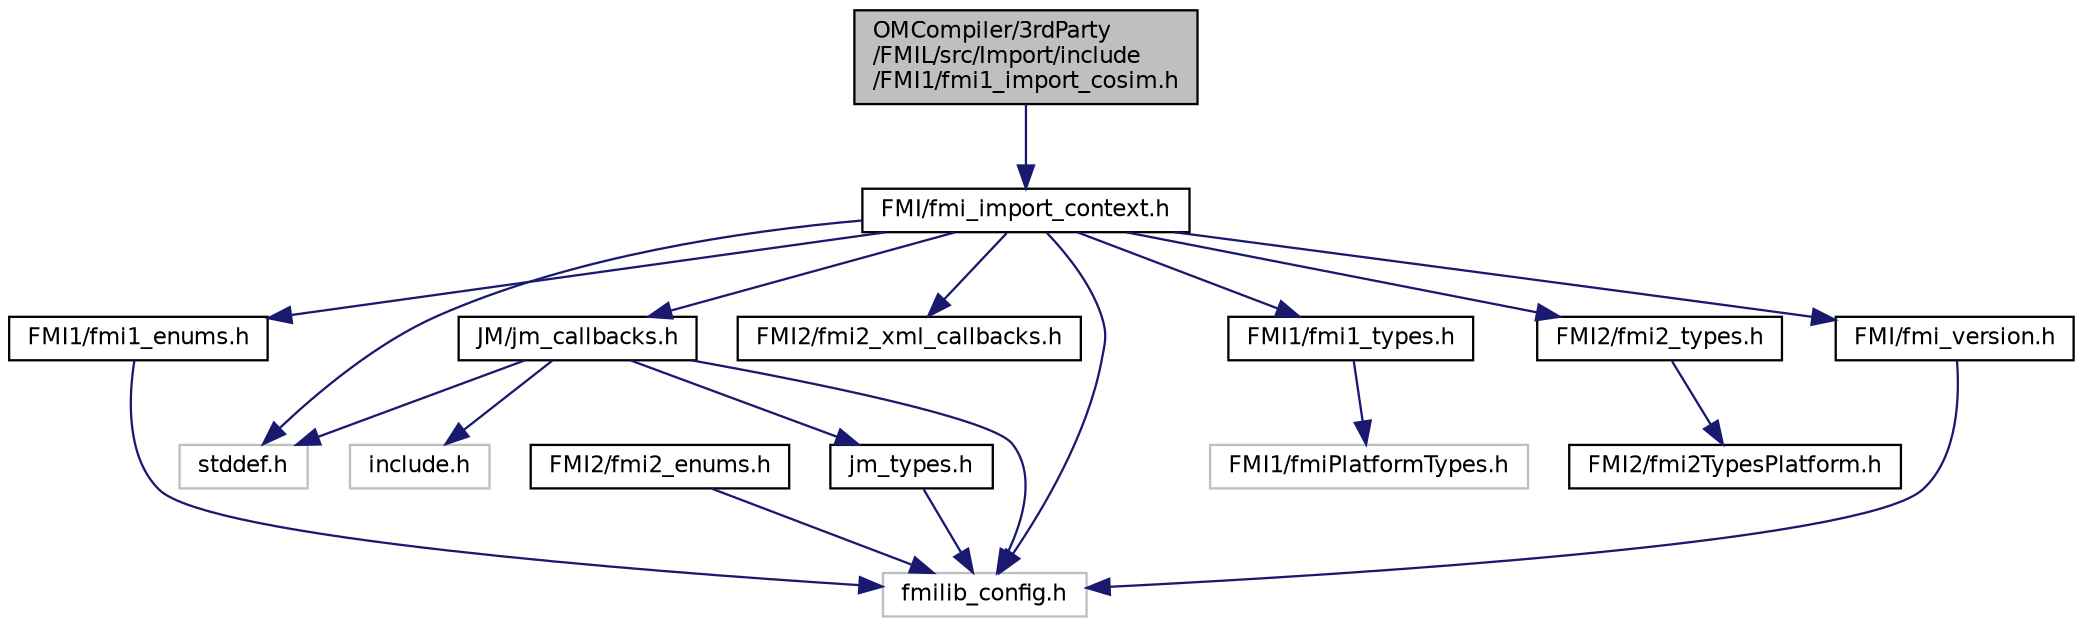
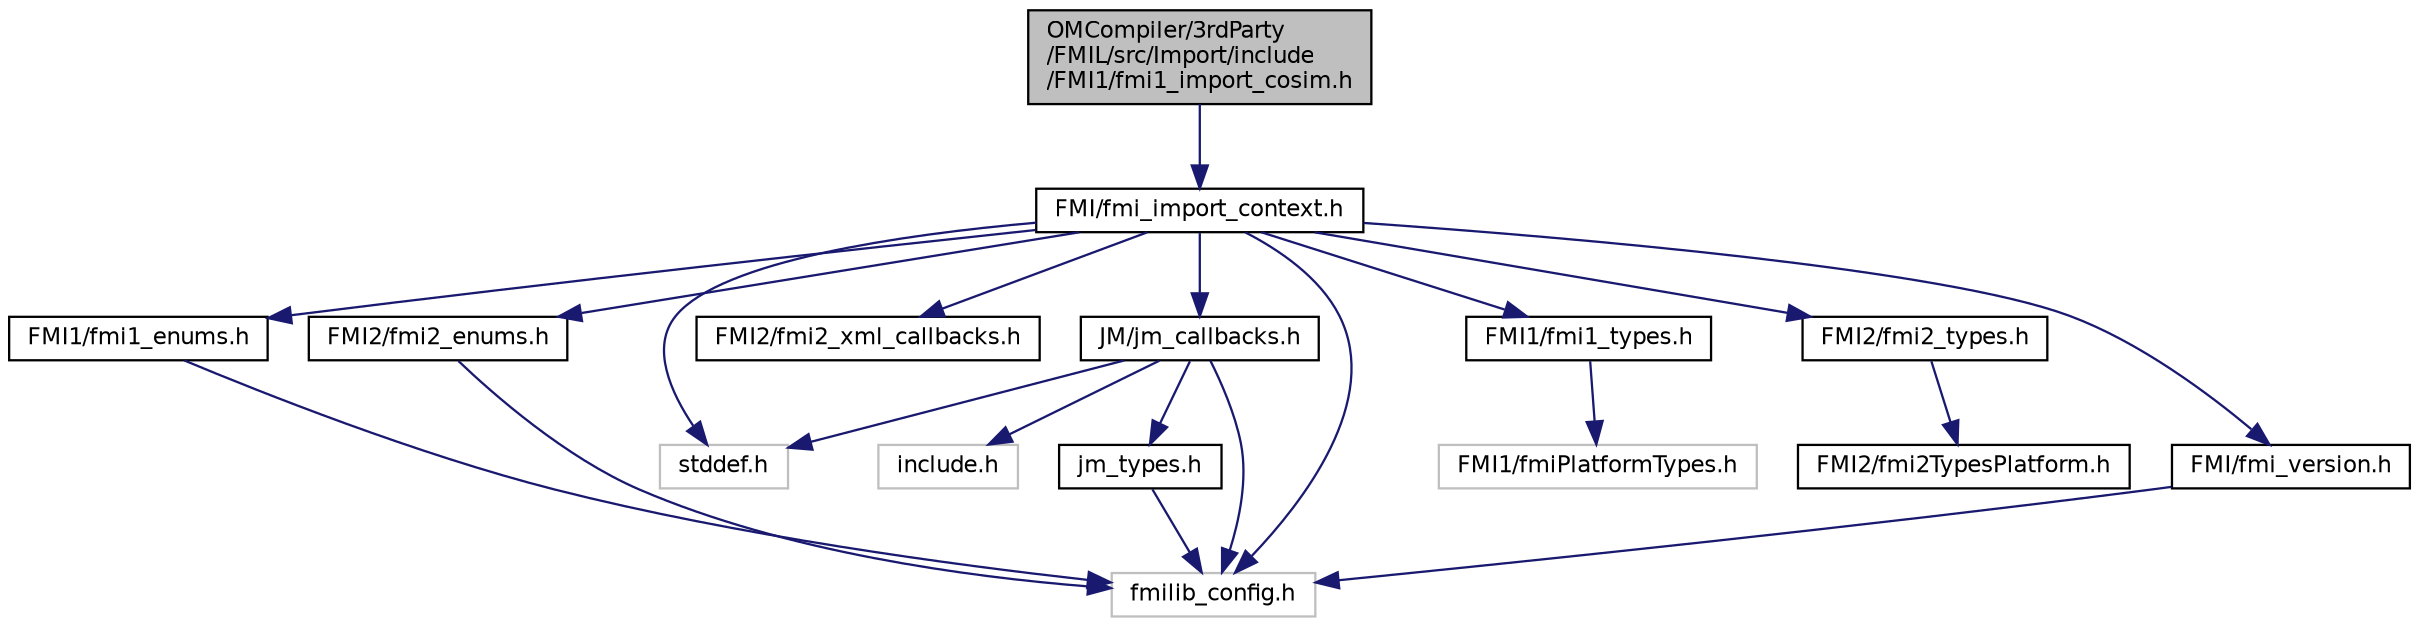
edge "FMI/fmi_import_context.h" -> "FMI2/fmi2_enums.h": added
